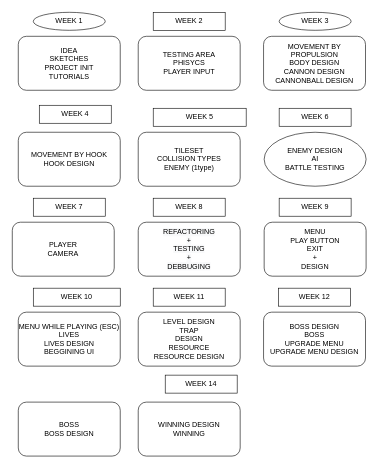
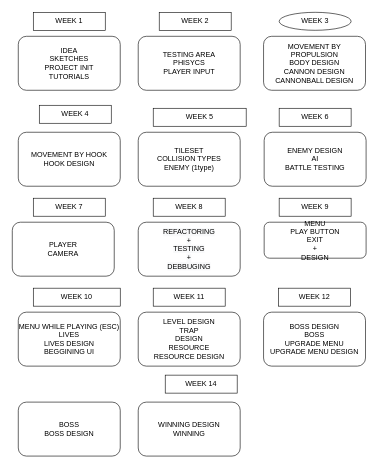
node "WEEK 1": shape ellipse -> rectangle
node "WEEK 2": moved (189, 21) -> (195, 21)
node "ENEMY DESIGN AI BATTLE TESTING": shape ellipse -> rounded rectangle
node "MENU PLAY BUTTON EXIT + DESIGN": size 102x54 -> 102x36
